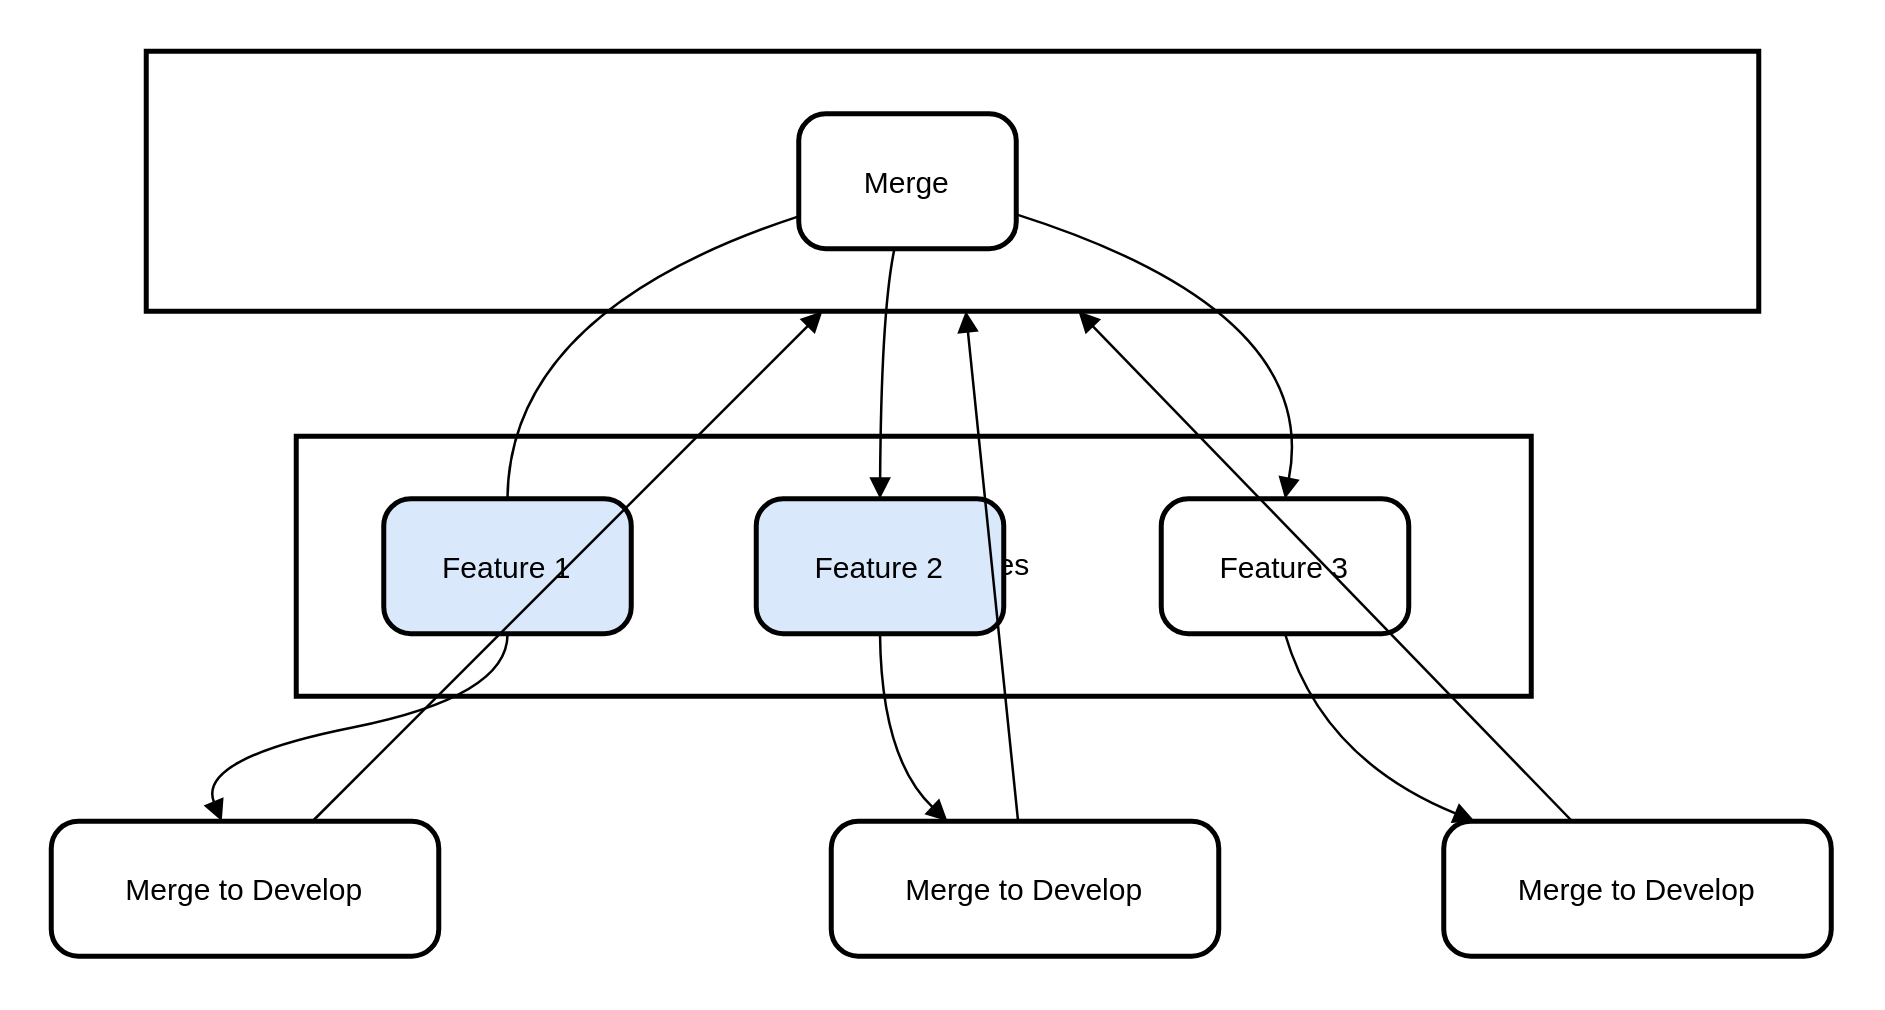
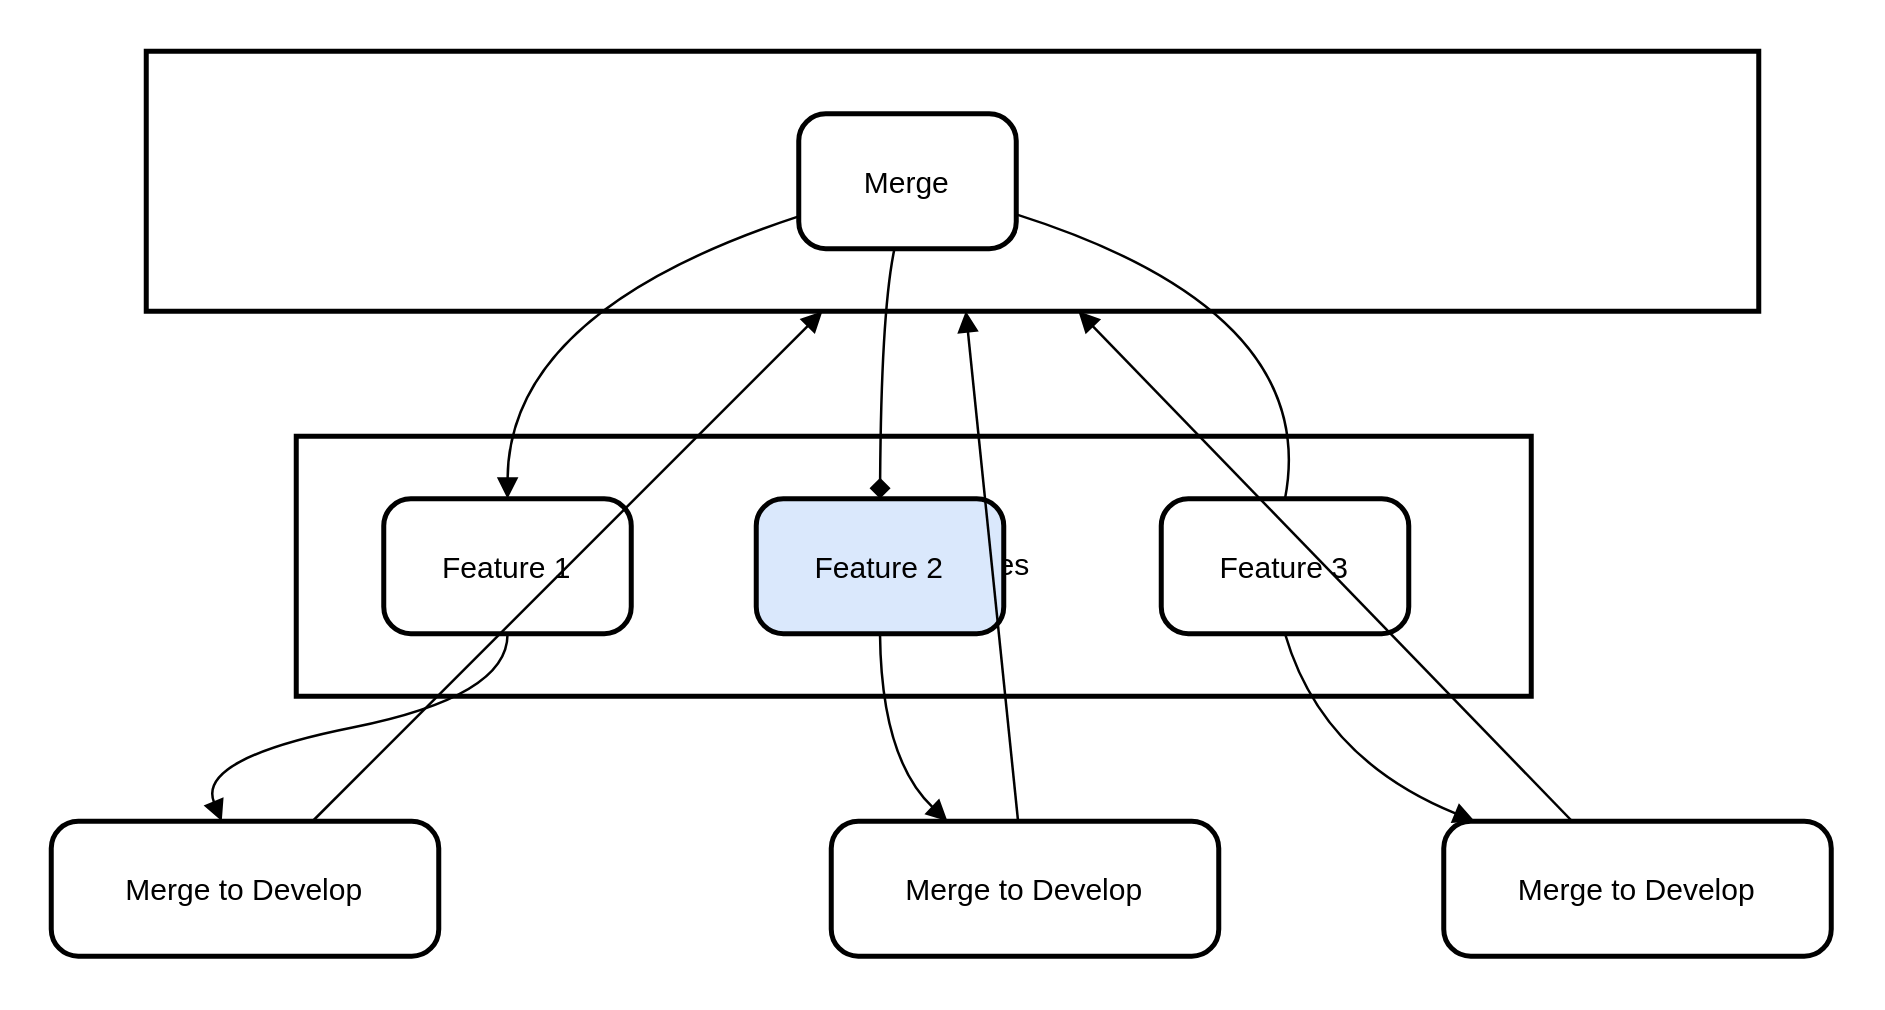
edge "Merge" -> "Feature 3": arrowhead block -> none
edge "Merge" -- "Feature 1": arrowhead none -> block
edge "Merge" -> "Feature 2": arrowhead block -> diamond
node "Feature 1": fillcolor #dae8fc -> #ffffff
